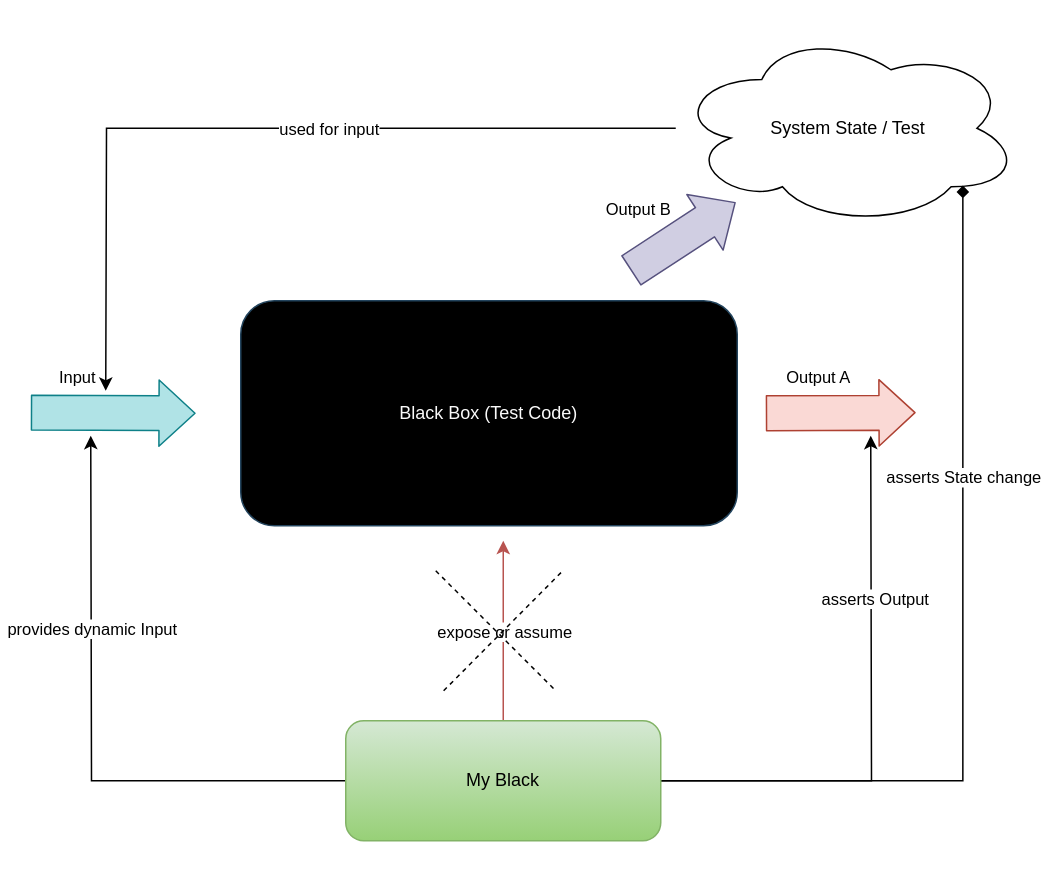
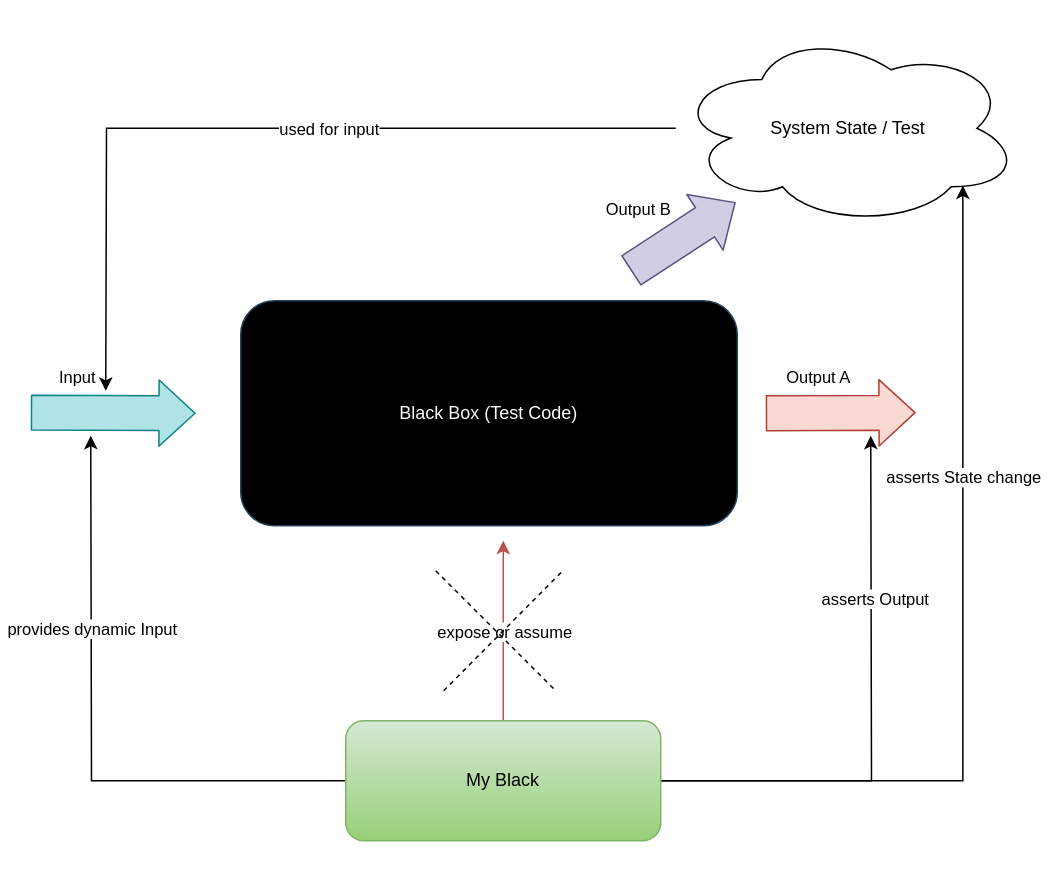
edge "My Black" -> "System State / Test": arrowhead diamond -> classic
